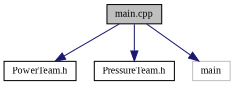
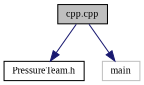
node "main.cpp": label "main.cpp" -> "cpp.cpp"
node "PowerTeam.h": removed
